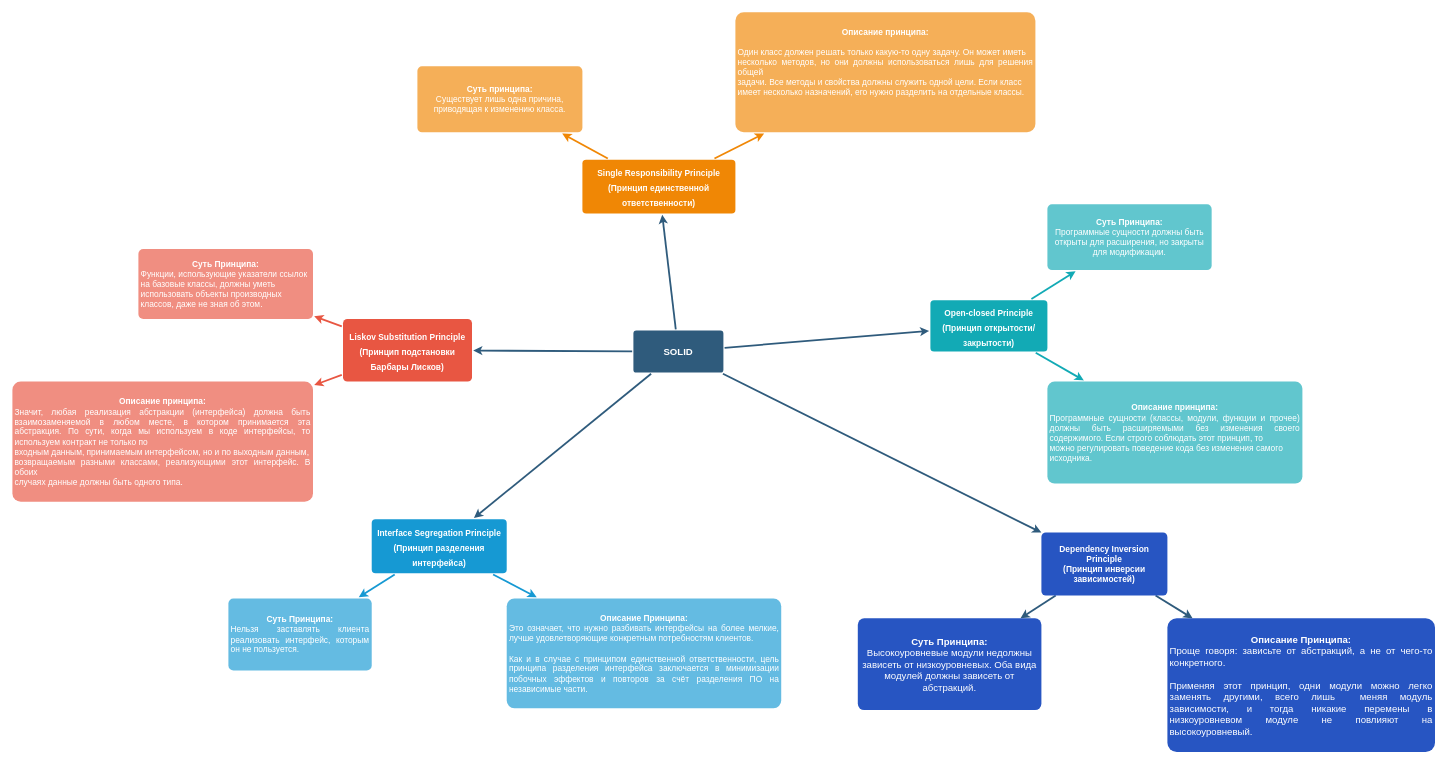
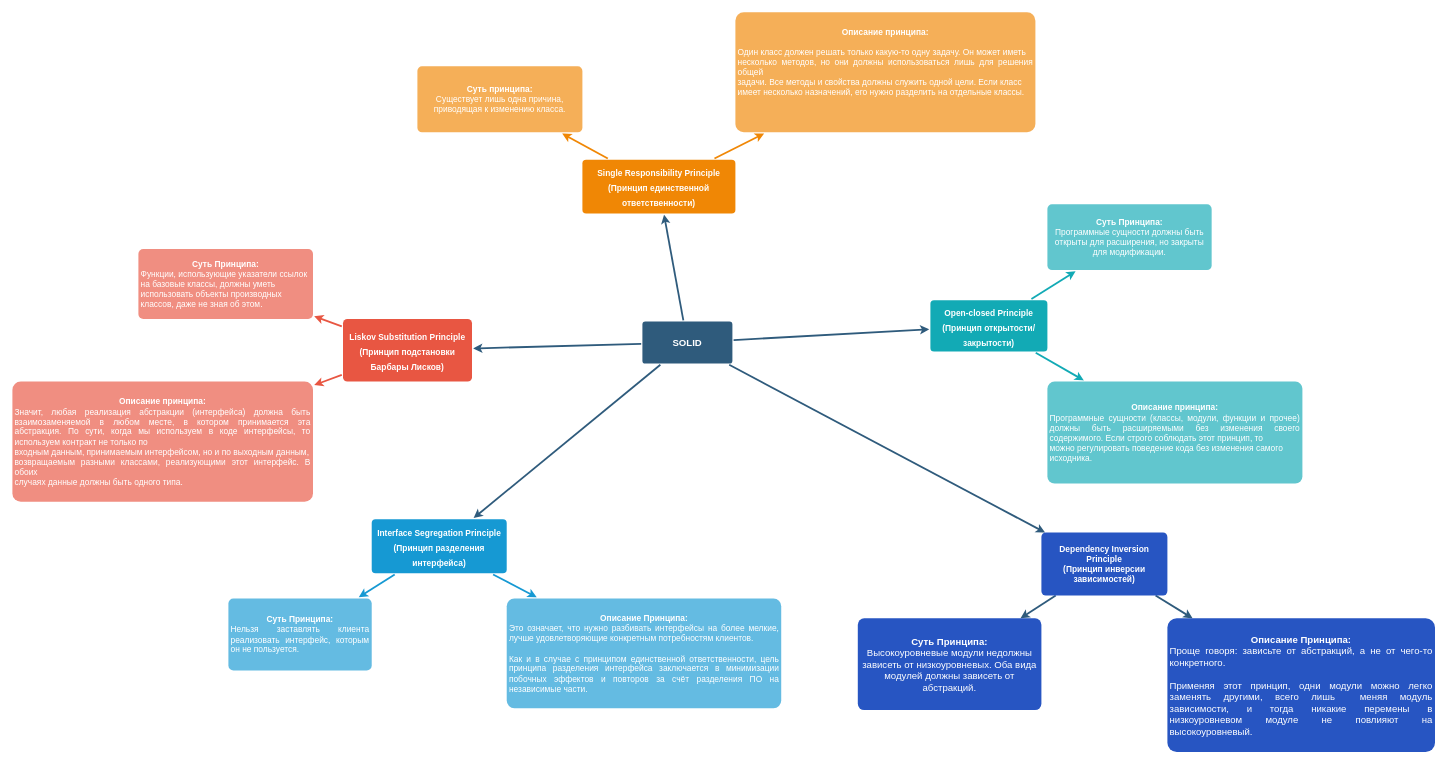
node "SOLID": moved (678, 352) -> (687, 343)
